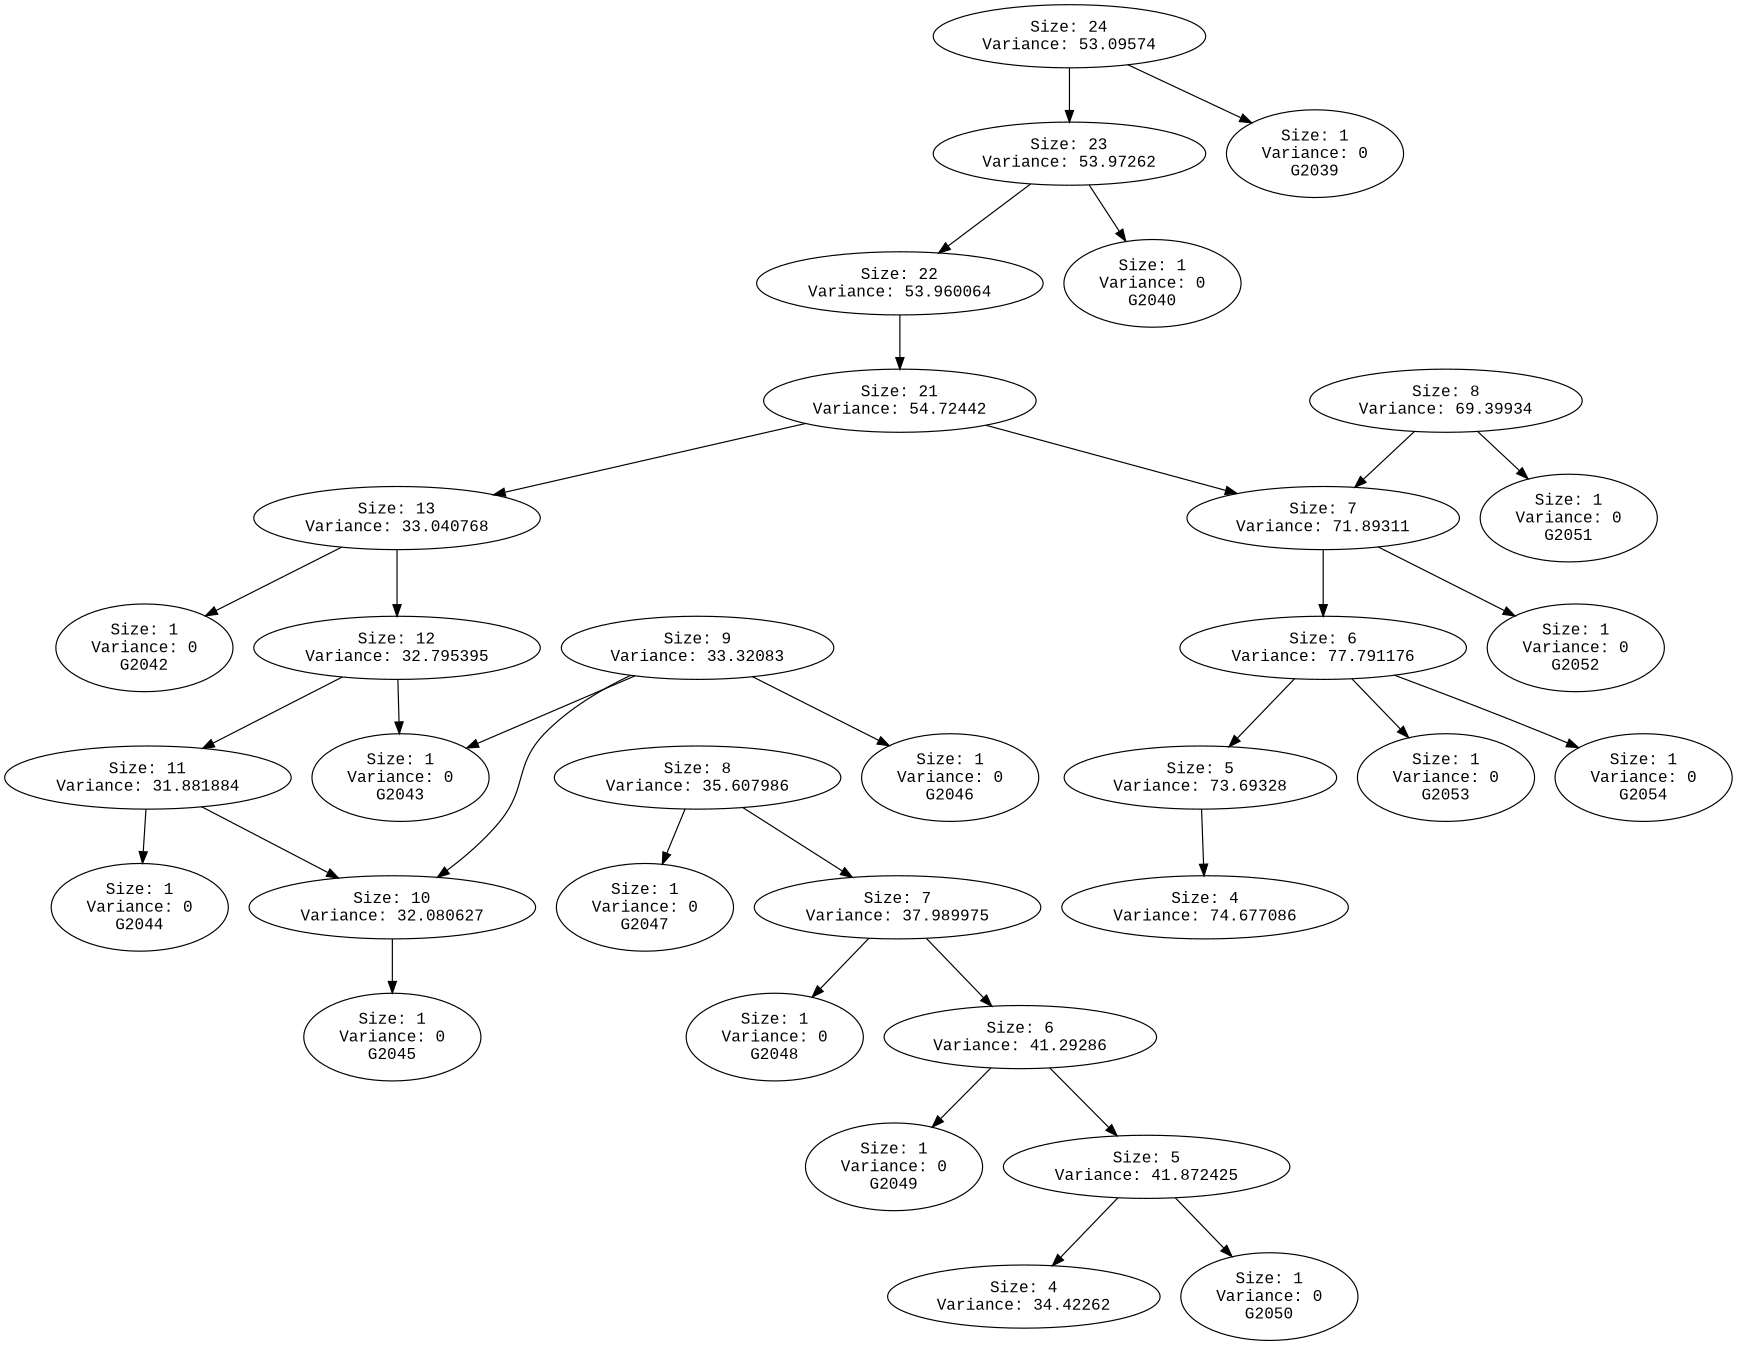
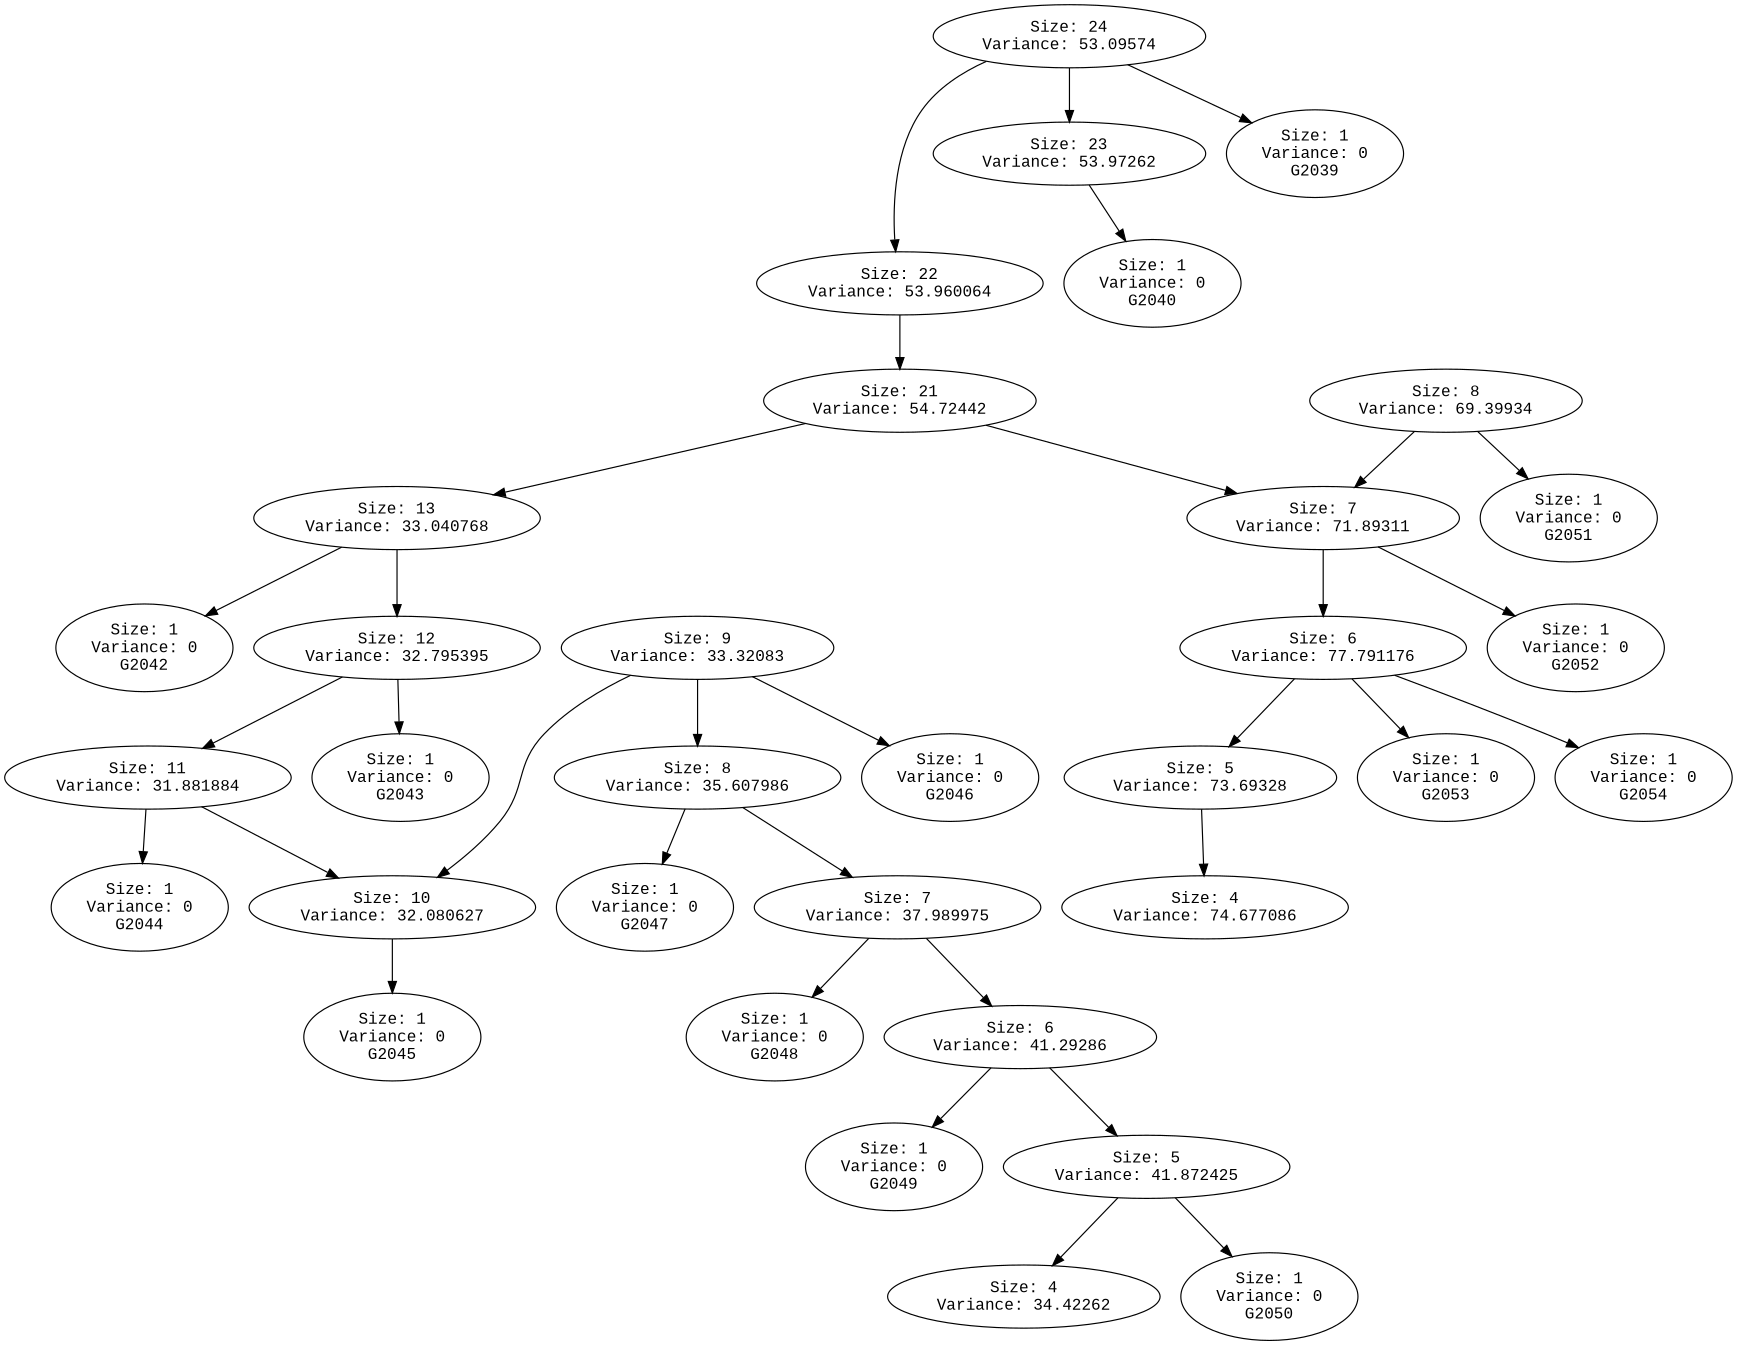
edge "Size: 23 Variance: 53.97262" -> "Size: 22 Variance: 53.960064": now "Size: 24 Variance: 53.09574" -> "Size: 22 Variance: 53.960064"
edge "Size: 9 Variance: 33.32083" -> "Size: 1 Variance: 0 G2043": now "Size: 9 Variance: 33.32083" -> "Size: 8 Variance: 35.607986"
